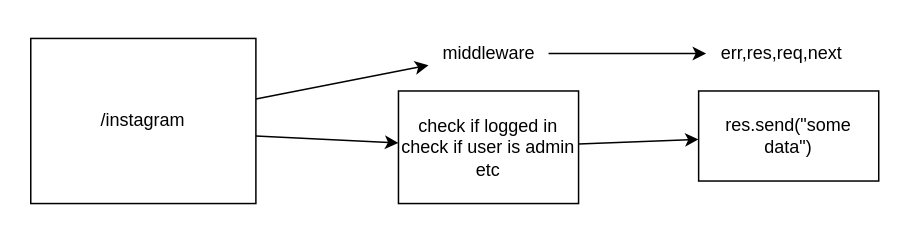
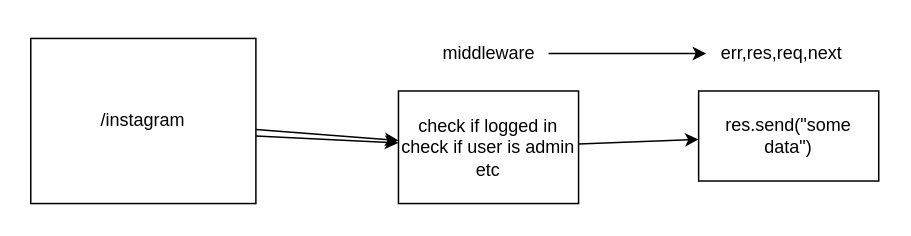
edge "/instagram" -> "middleware": now "/instagram" -> "check if logged in check if user is admin etc"
